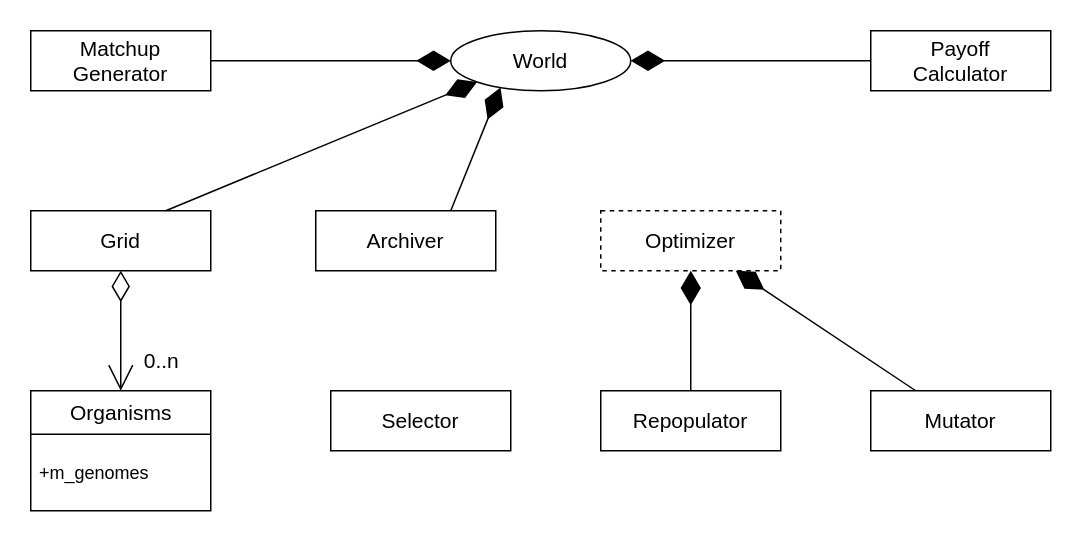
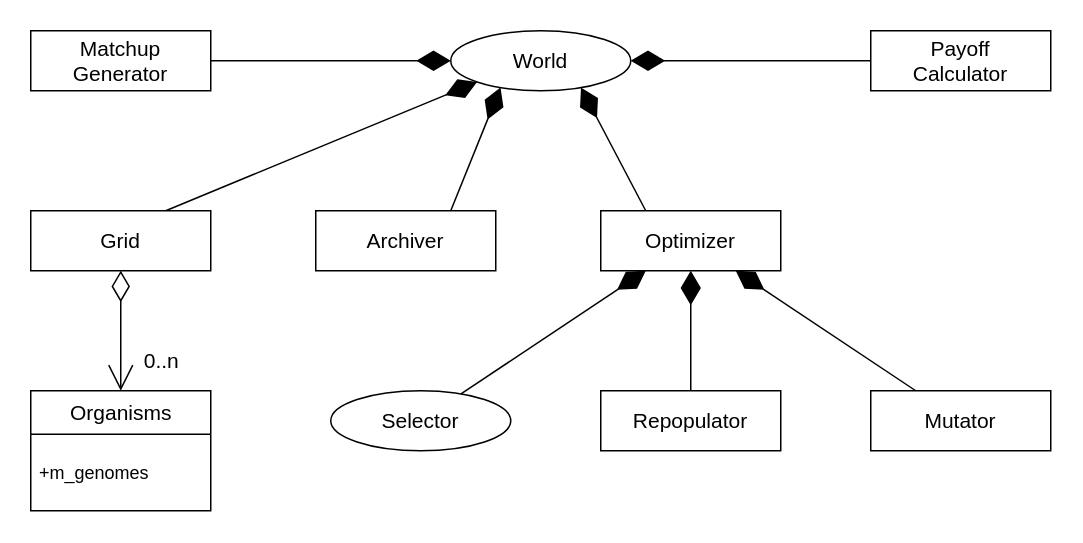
edge "Optimizer" -> "World": added
node "Optimizer": style dashed -> solid
edge "Selector" -> "Optimizer": added
node "Selector": shape rectangle -> ellipse
